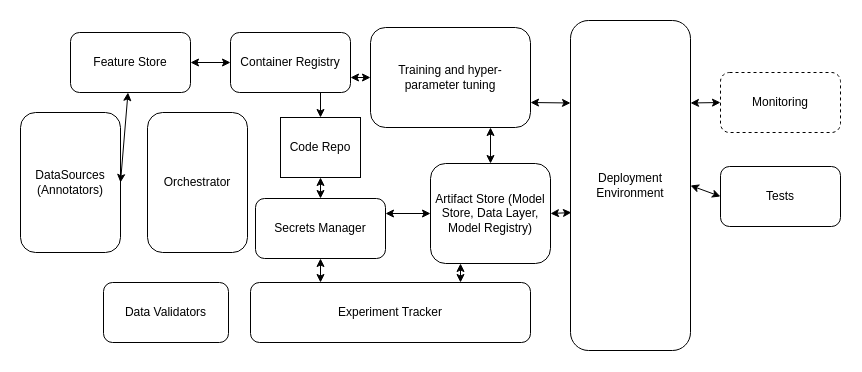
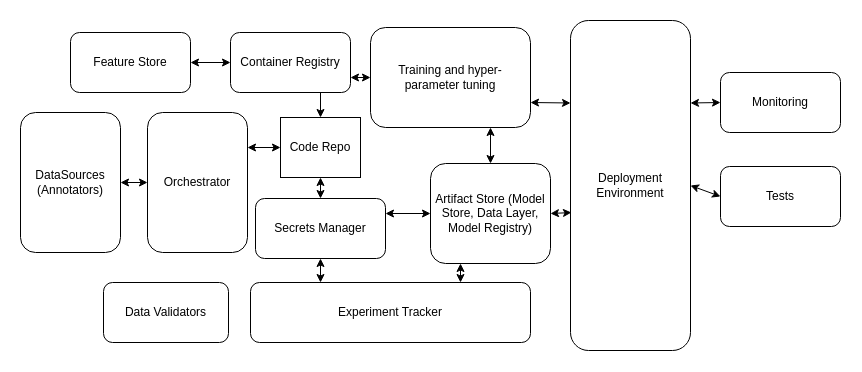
node "Monitoring": style dashed -> solid
edge "Feature Store" -- "DataSources (Annotators)": now "Orchestrator" -- "DataSources (Annotators)"
edge "Code Repo" -- "Orchestrator": added
